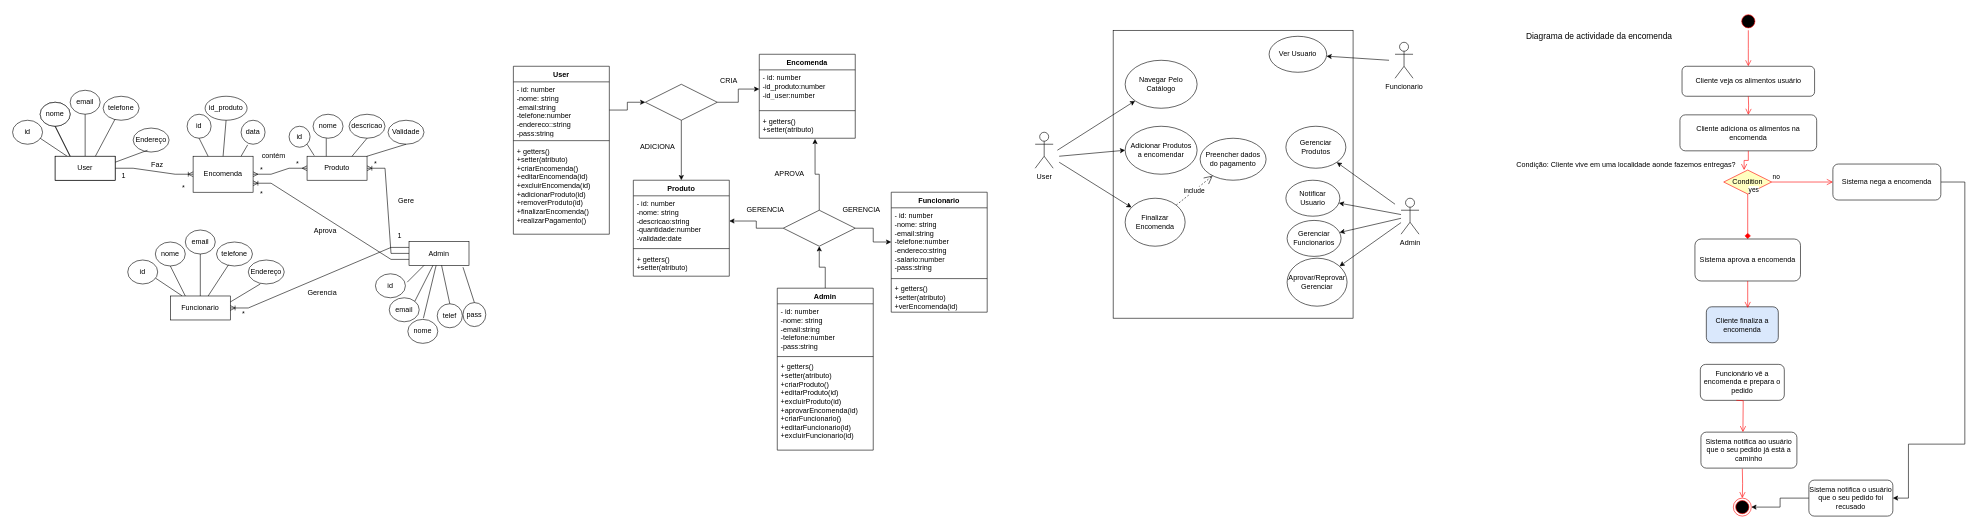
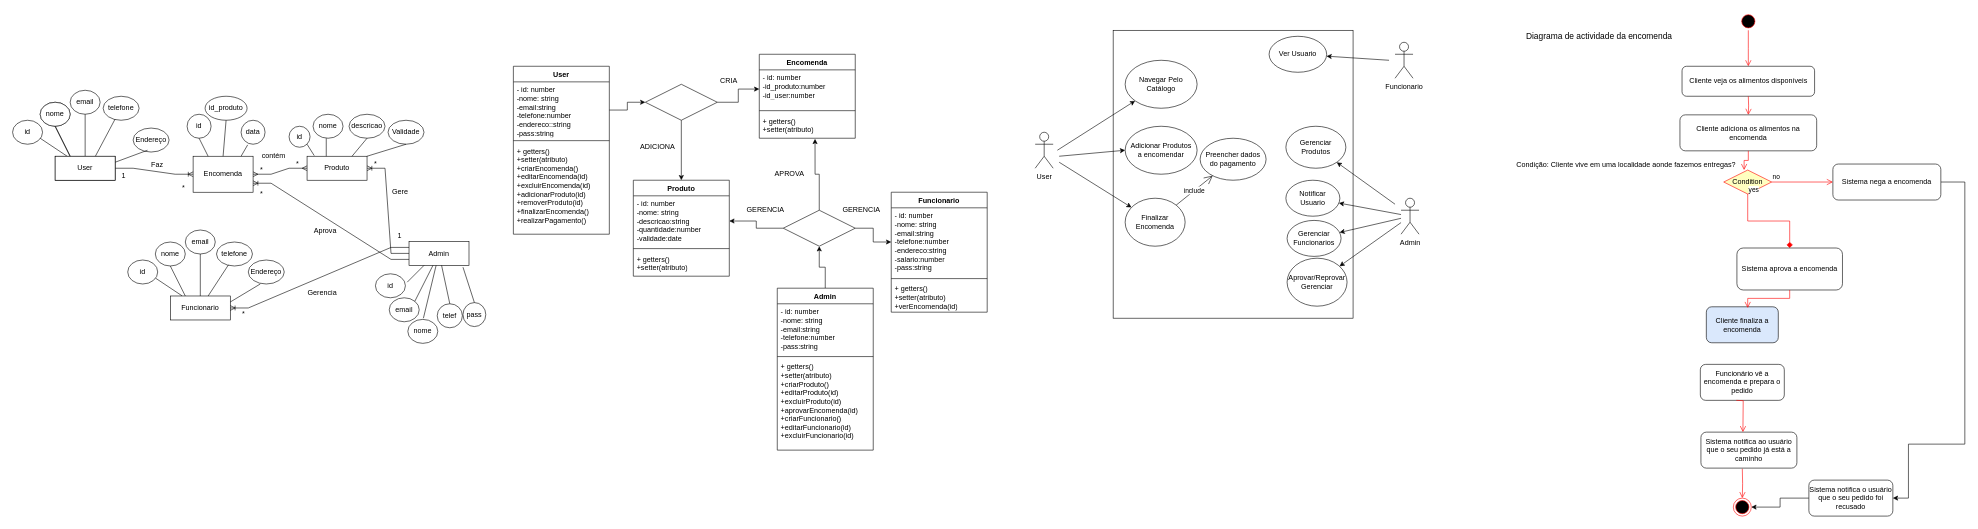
node "Cliente veja os alimentos usuário": label "Cliente veja os alimentos usuário" -> "Cliente veja os alimentos disponíveis"
edge "Finalizar Encomenda" -> "Preencher dados do pagamento": style dashed -> solid
node "Gere": moved (406, 201) -> (400, 192)
node "Sistema aprova a encomenda": moved (1748, 260) -> (1790, 269)
